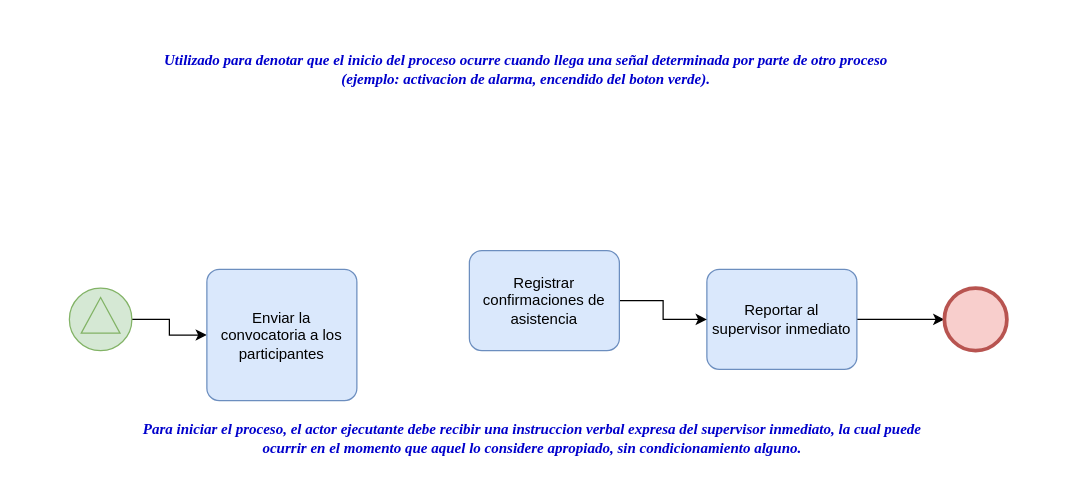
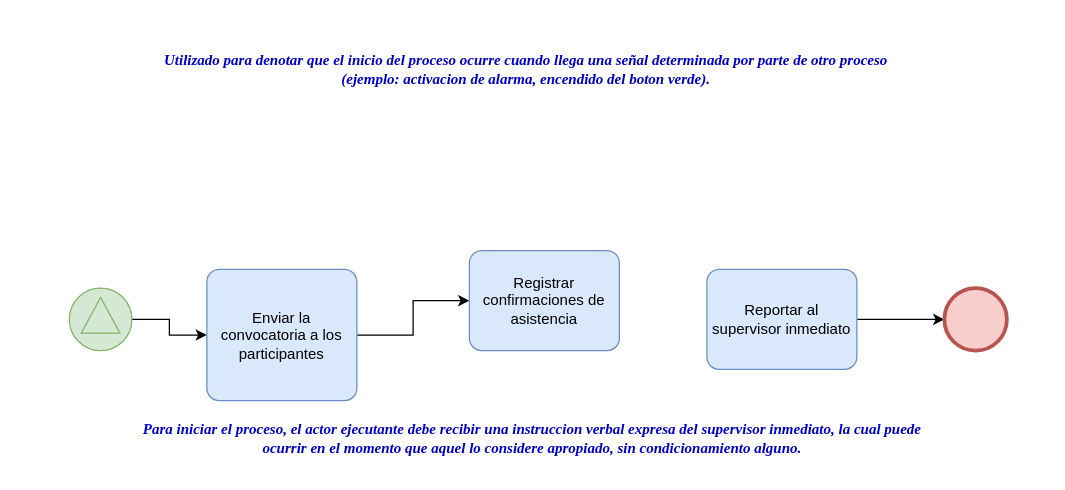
edge "Registrar confirmaciones de asistencia" -> "Reportar al supervisor inmediato": removed
edge "Enviar la convocatoria a los participantes" -> "Registrar confirmaciones de asistencia": added
